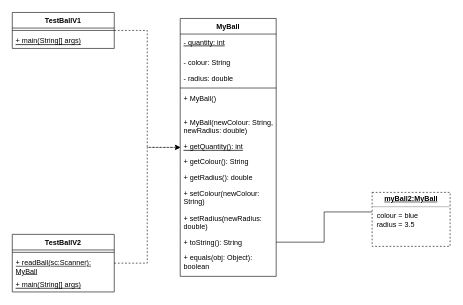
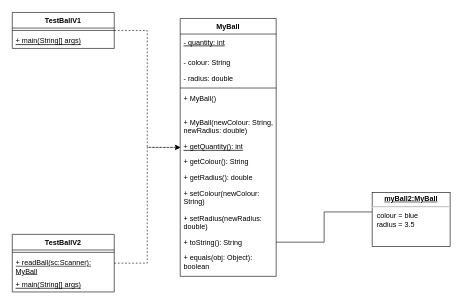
node "myBall2:MyBall colour = blue radius = 3.5": style dashed -> solid
